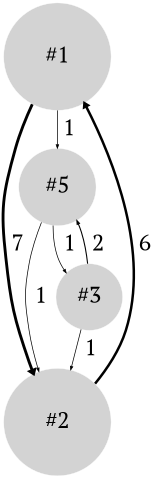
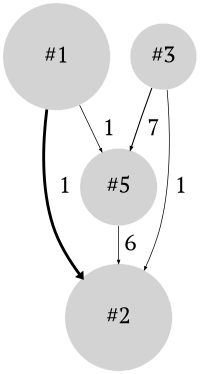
edge "#1" -> "#2": label " 7 " -> " 1 "
edge "#3" -> "#5": label " 2 " -> " 7 "
edge "#2" -> "#1": removed, label "6"
edge "#5" -> "#3": removed, label "1"
edge "#5" -> "#2": label " 1 " -> " 6 "
